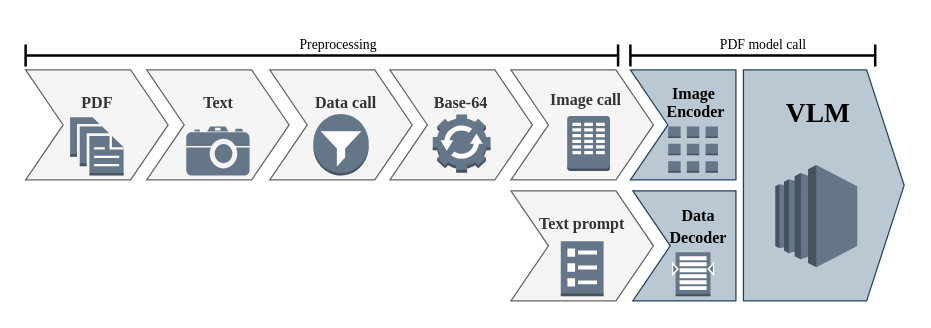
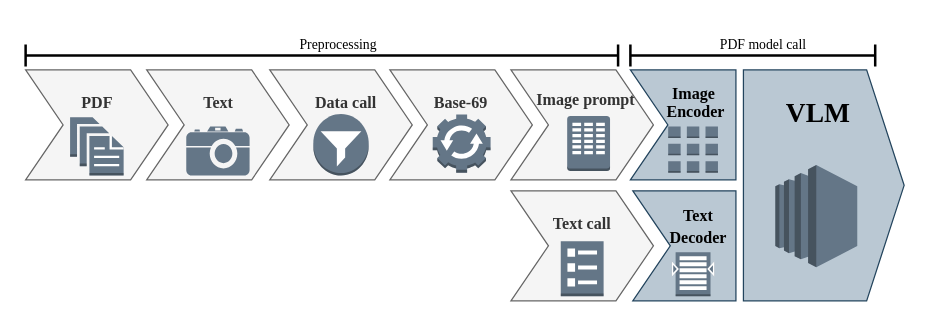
node "Image call": label "Image call" -> "Image prompt"
node "Base-64": label "Base-64" -> "Base-69"
node "Text prompt": label "Text prompt" -> "Text call"
node "DataDecoder": label "DataDecoder" -> "TextDecoder"
